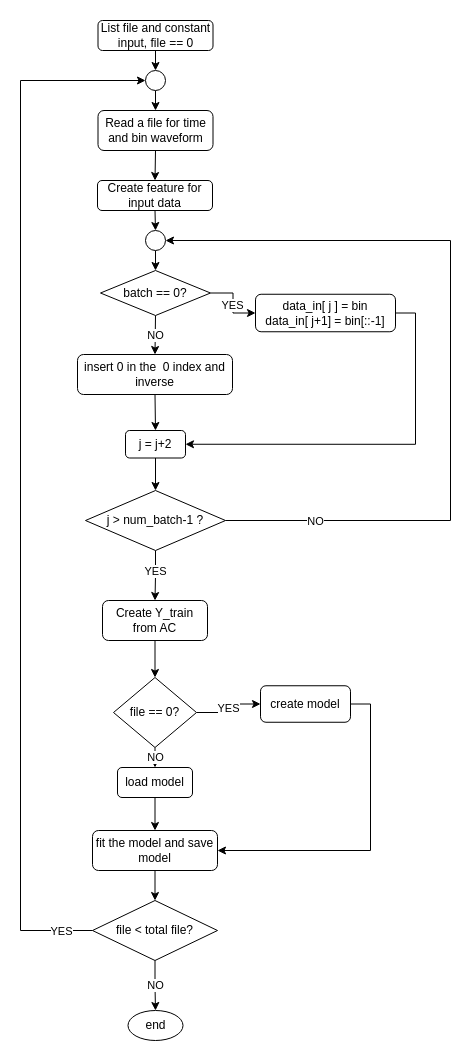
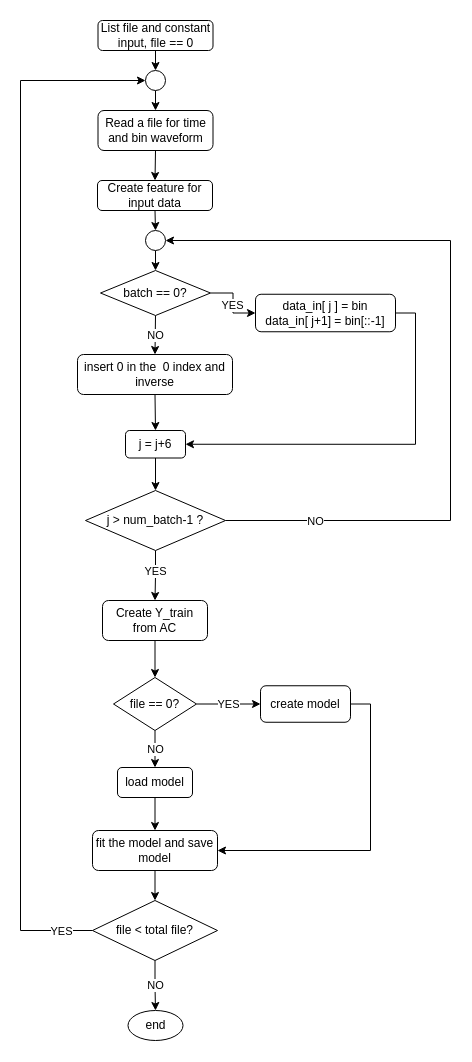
node "j = j+2": label "j = j+2" -> "j = j+6"
node "file == 0?": size 83x70 -> 83x53
